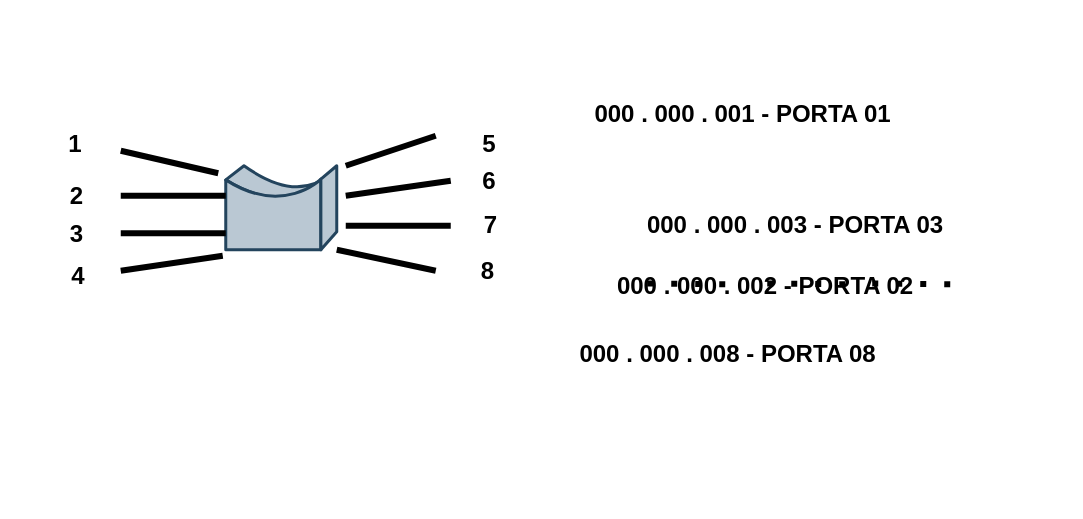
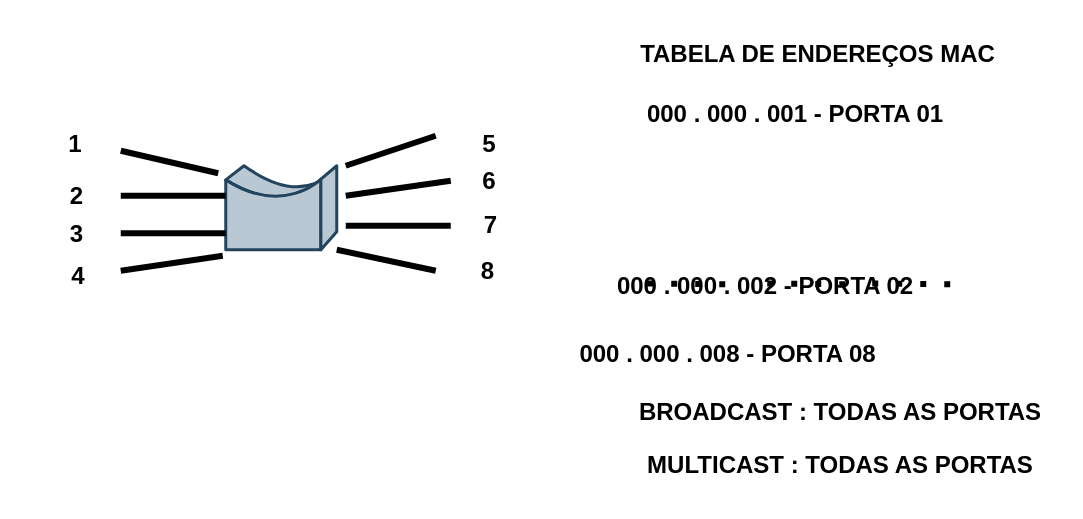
node "TABELA DE ENDEREÇOS MAC": added
node "000 . 000 . 001 - PORTA 01": moved (743, 113) -> (796, 113)
node "000 . 000 . 003 - PORTA 03": removed
node "BROADCAST : TODAS AS PORTAS": added
node "MULTICAST : TODAS AS PORTAS": added
